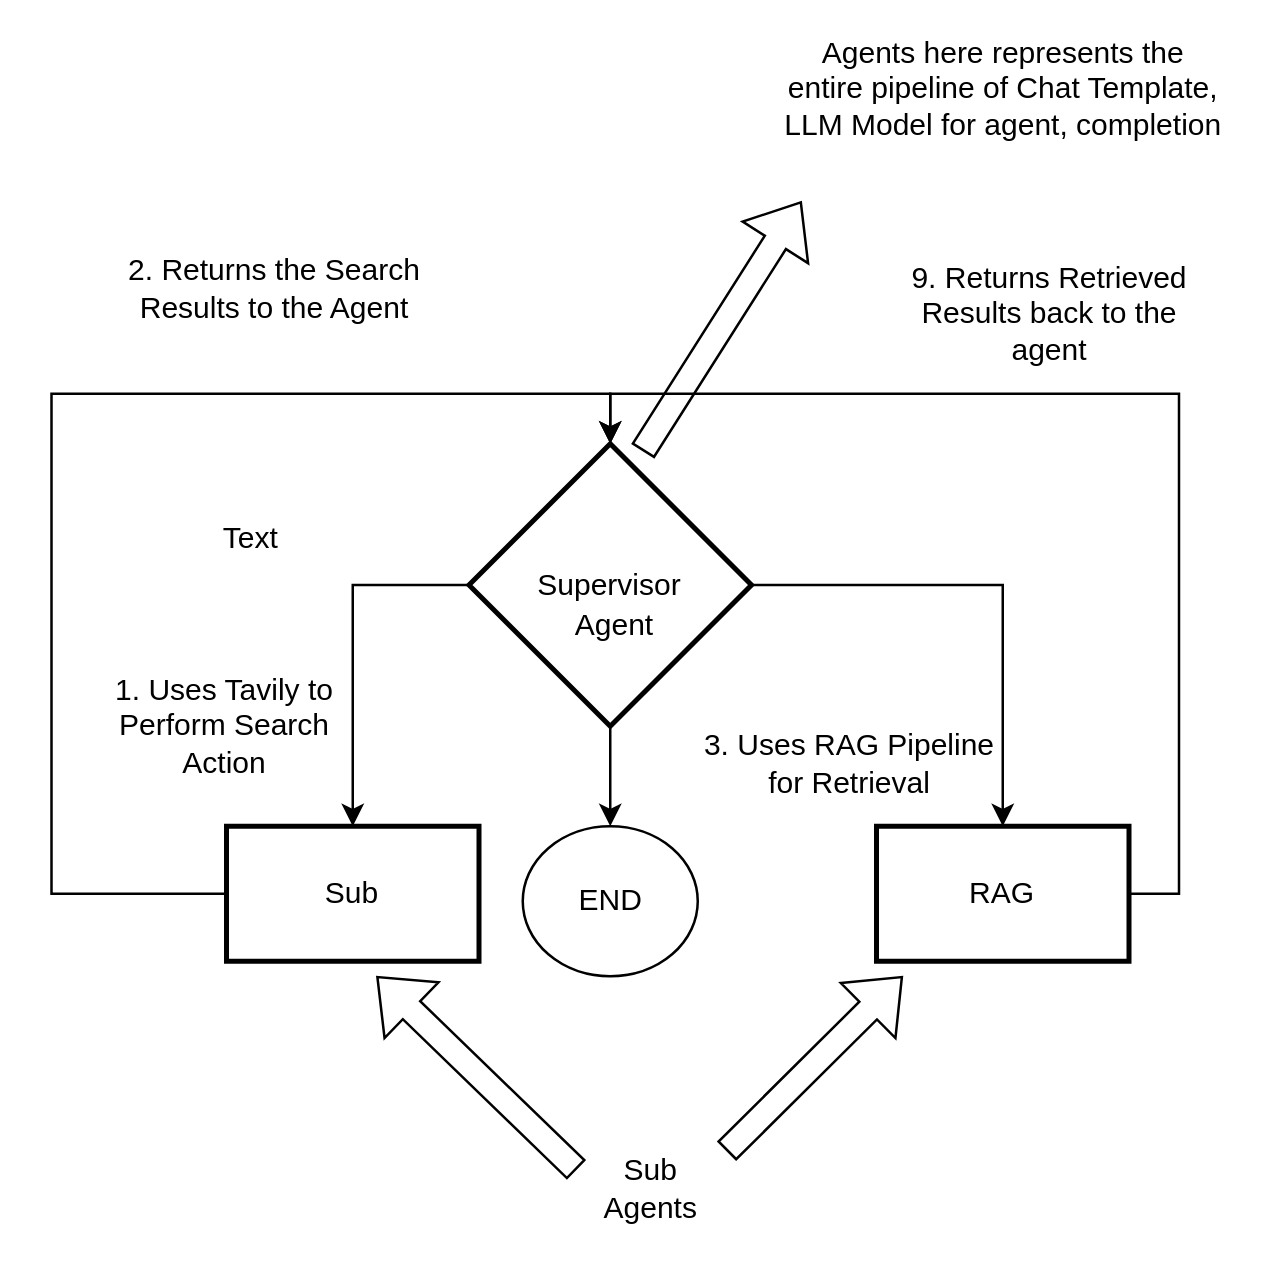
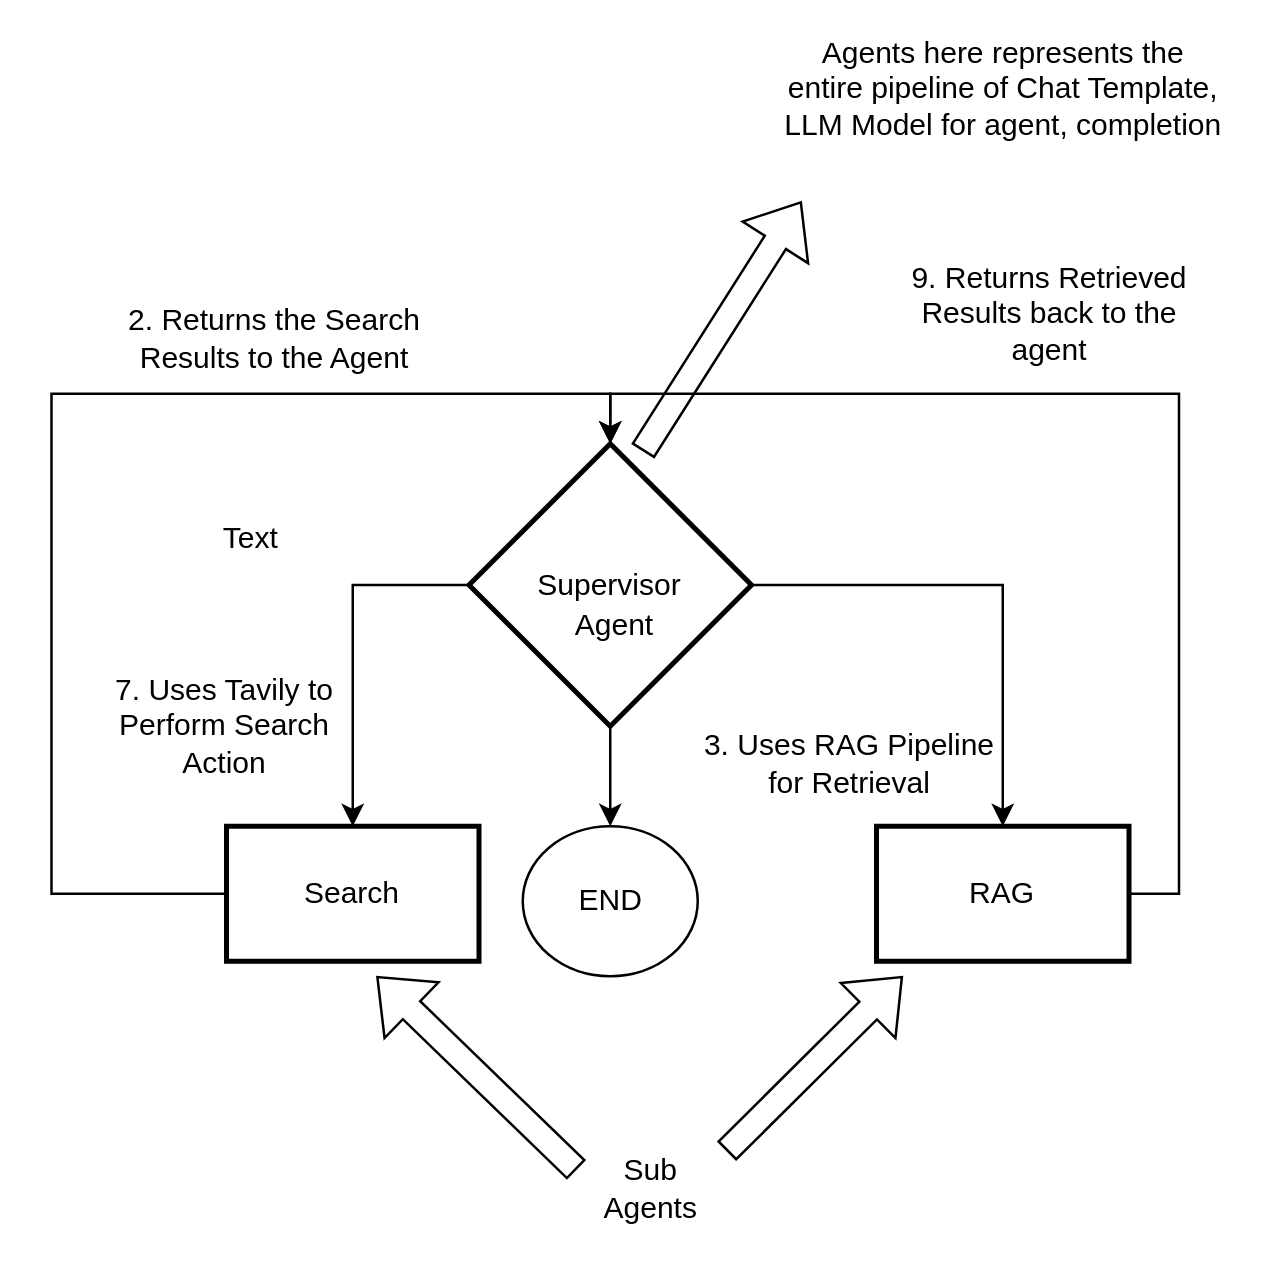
node "2. Returns the Search Results to the Agent": moved (275, 289) -> (275, 339)
node "1. Uses Tavily to Perform Search Action": label "1. Uses Tavily to Perform Search Action" -> "7. Uses Tavily to Perform Search Action"
node "Sub": label "Sub" -> "Search"
